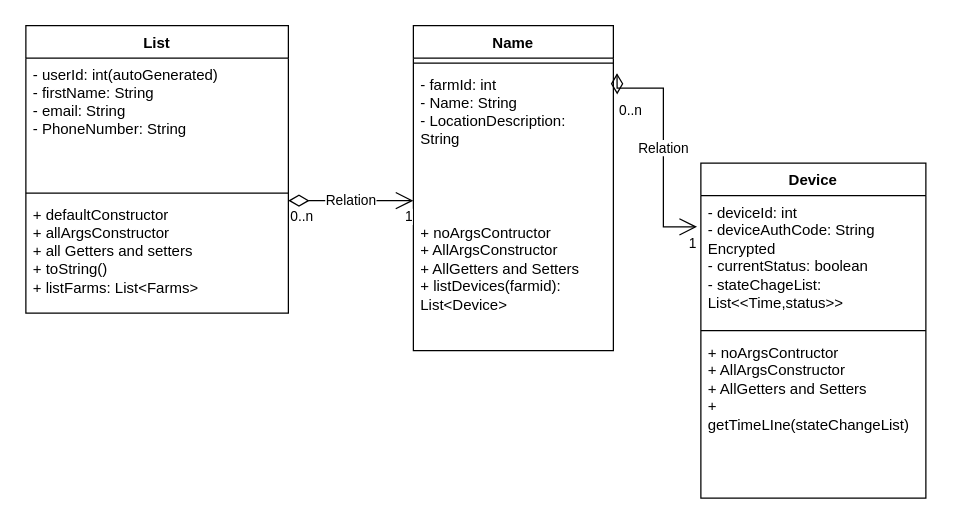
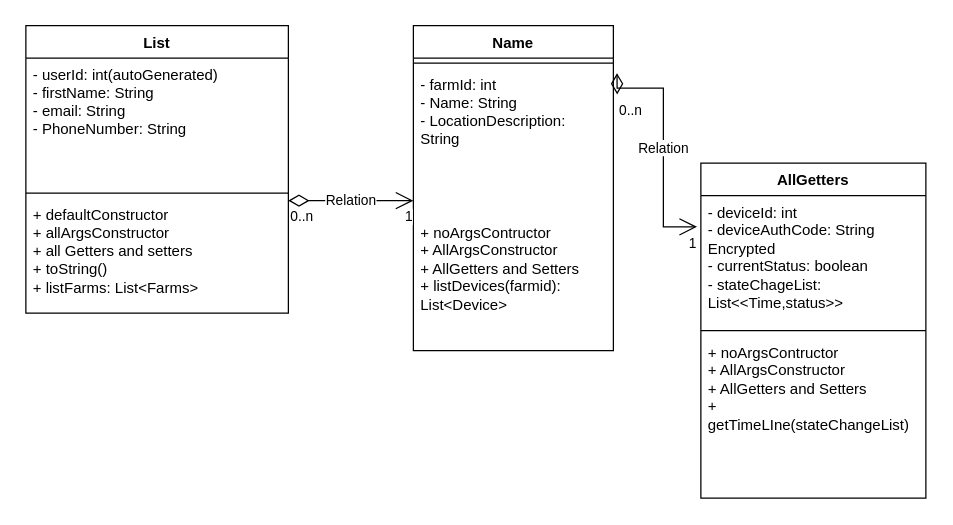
node "Device": label "Device" -> "AllGetters"
